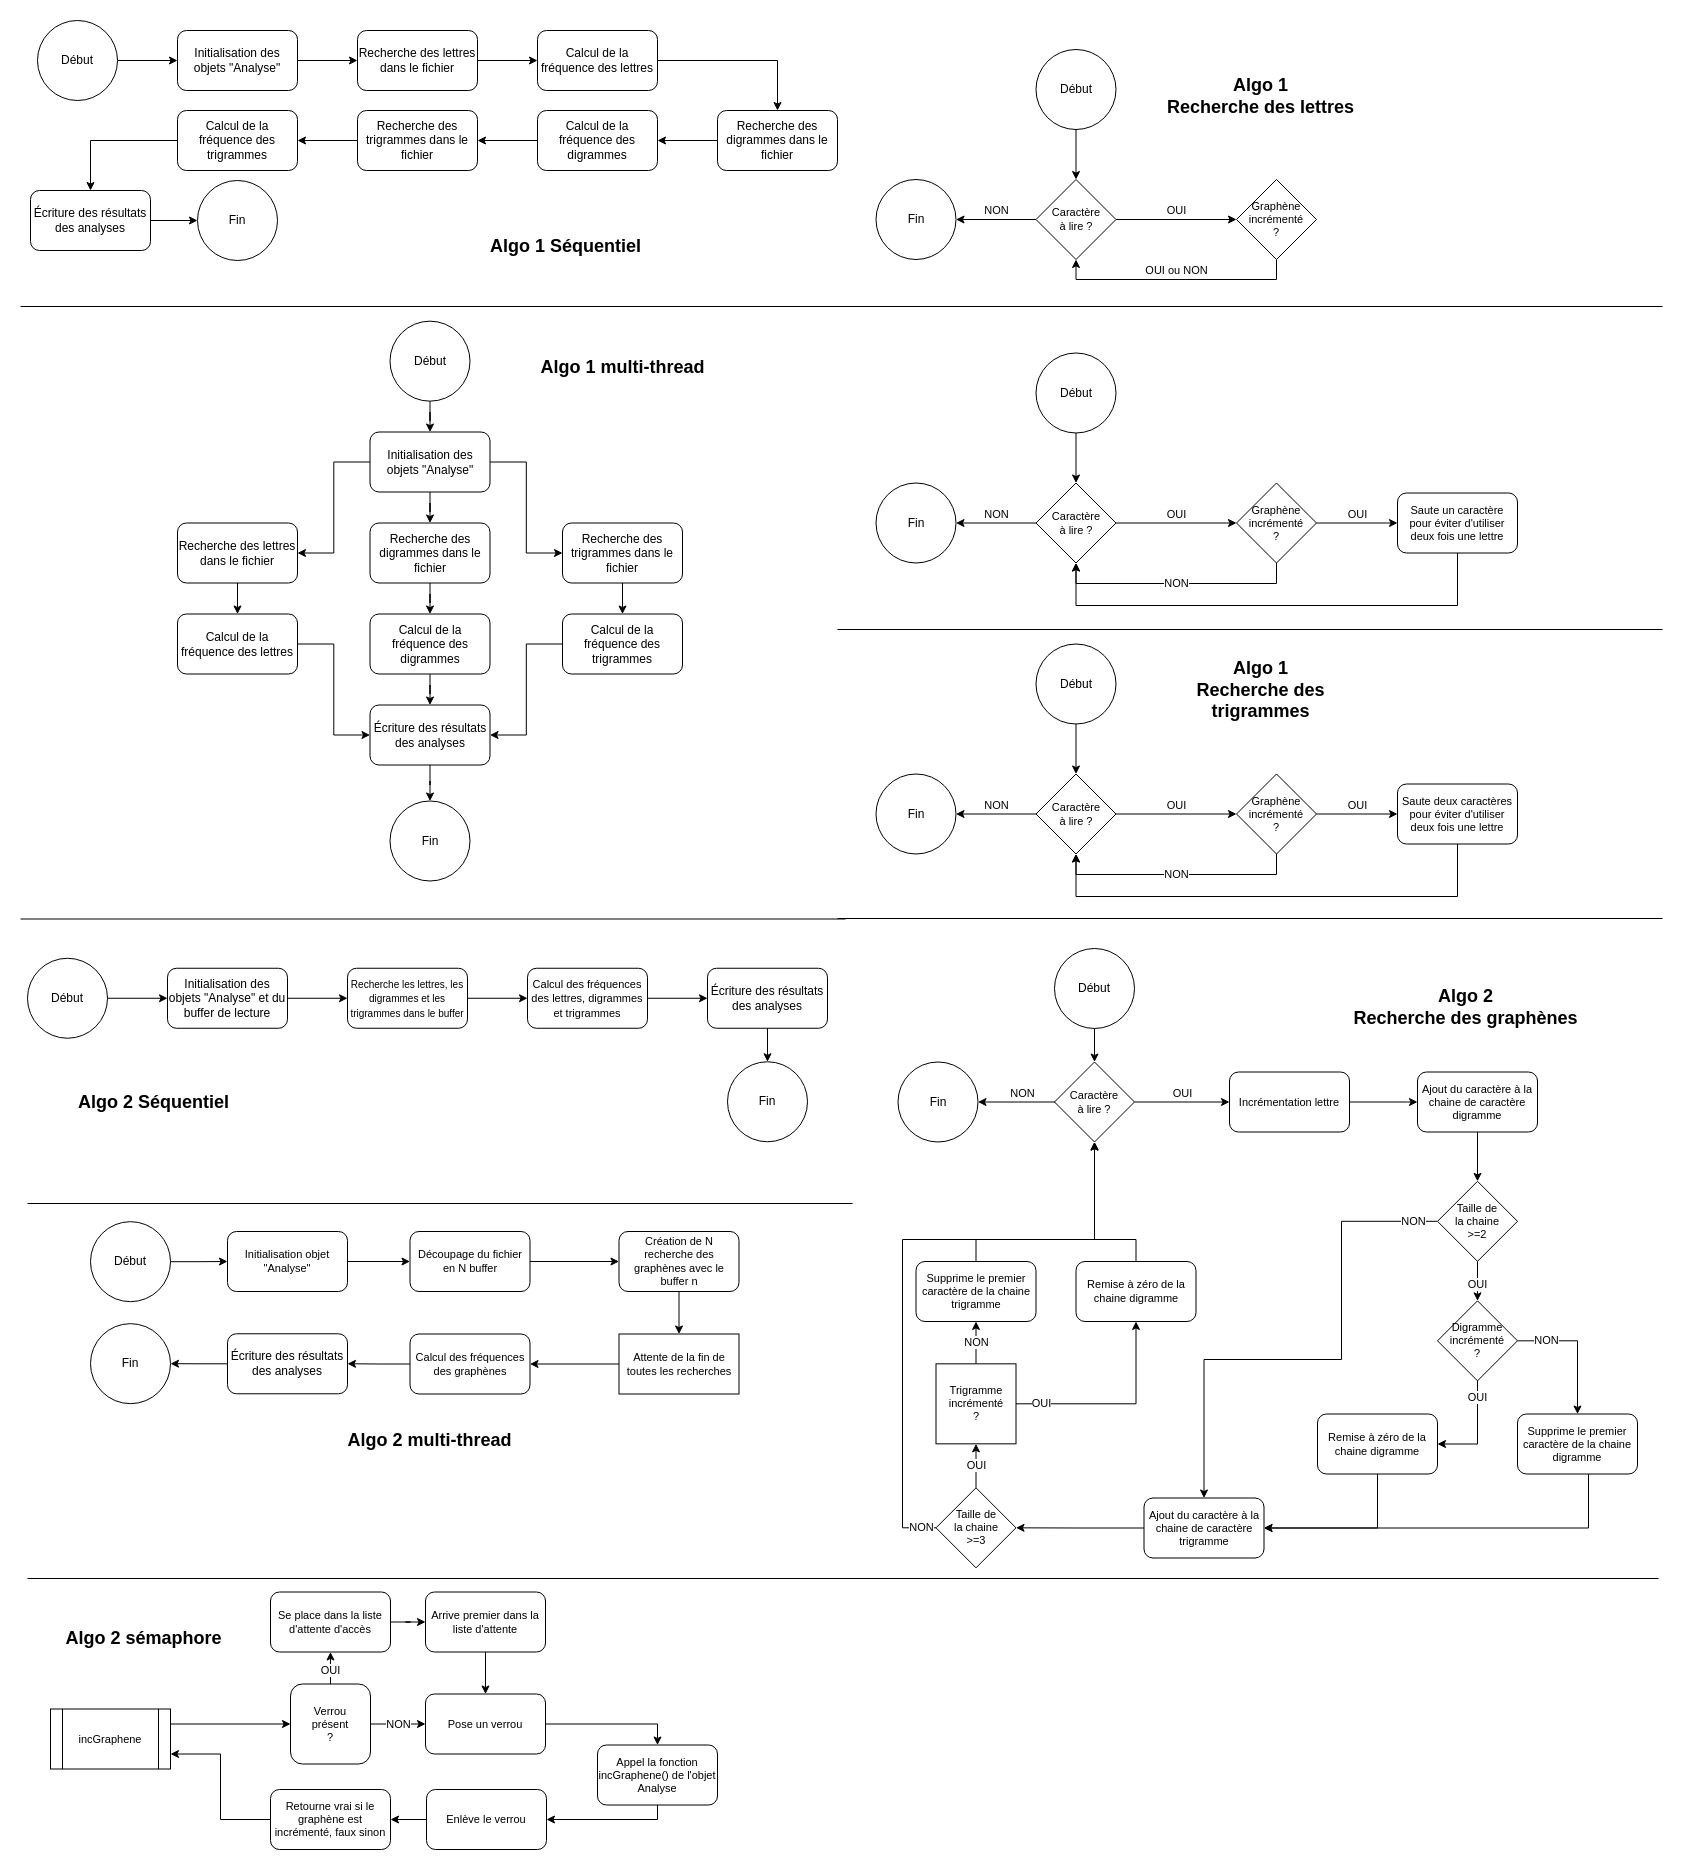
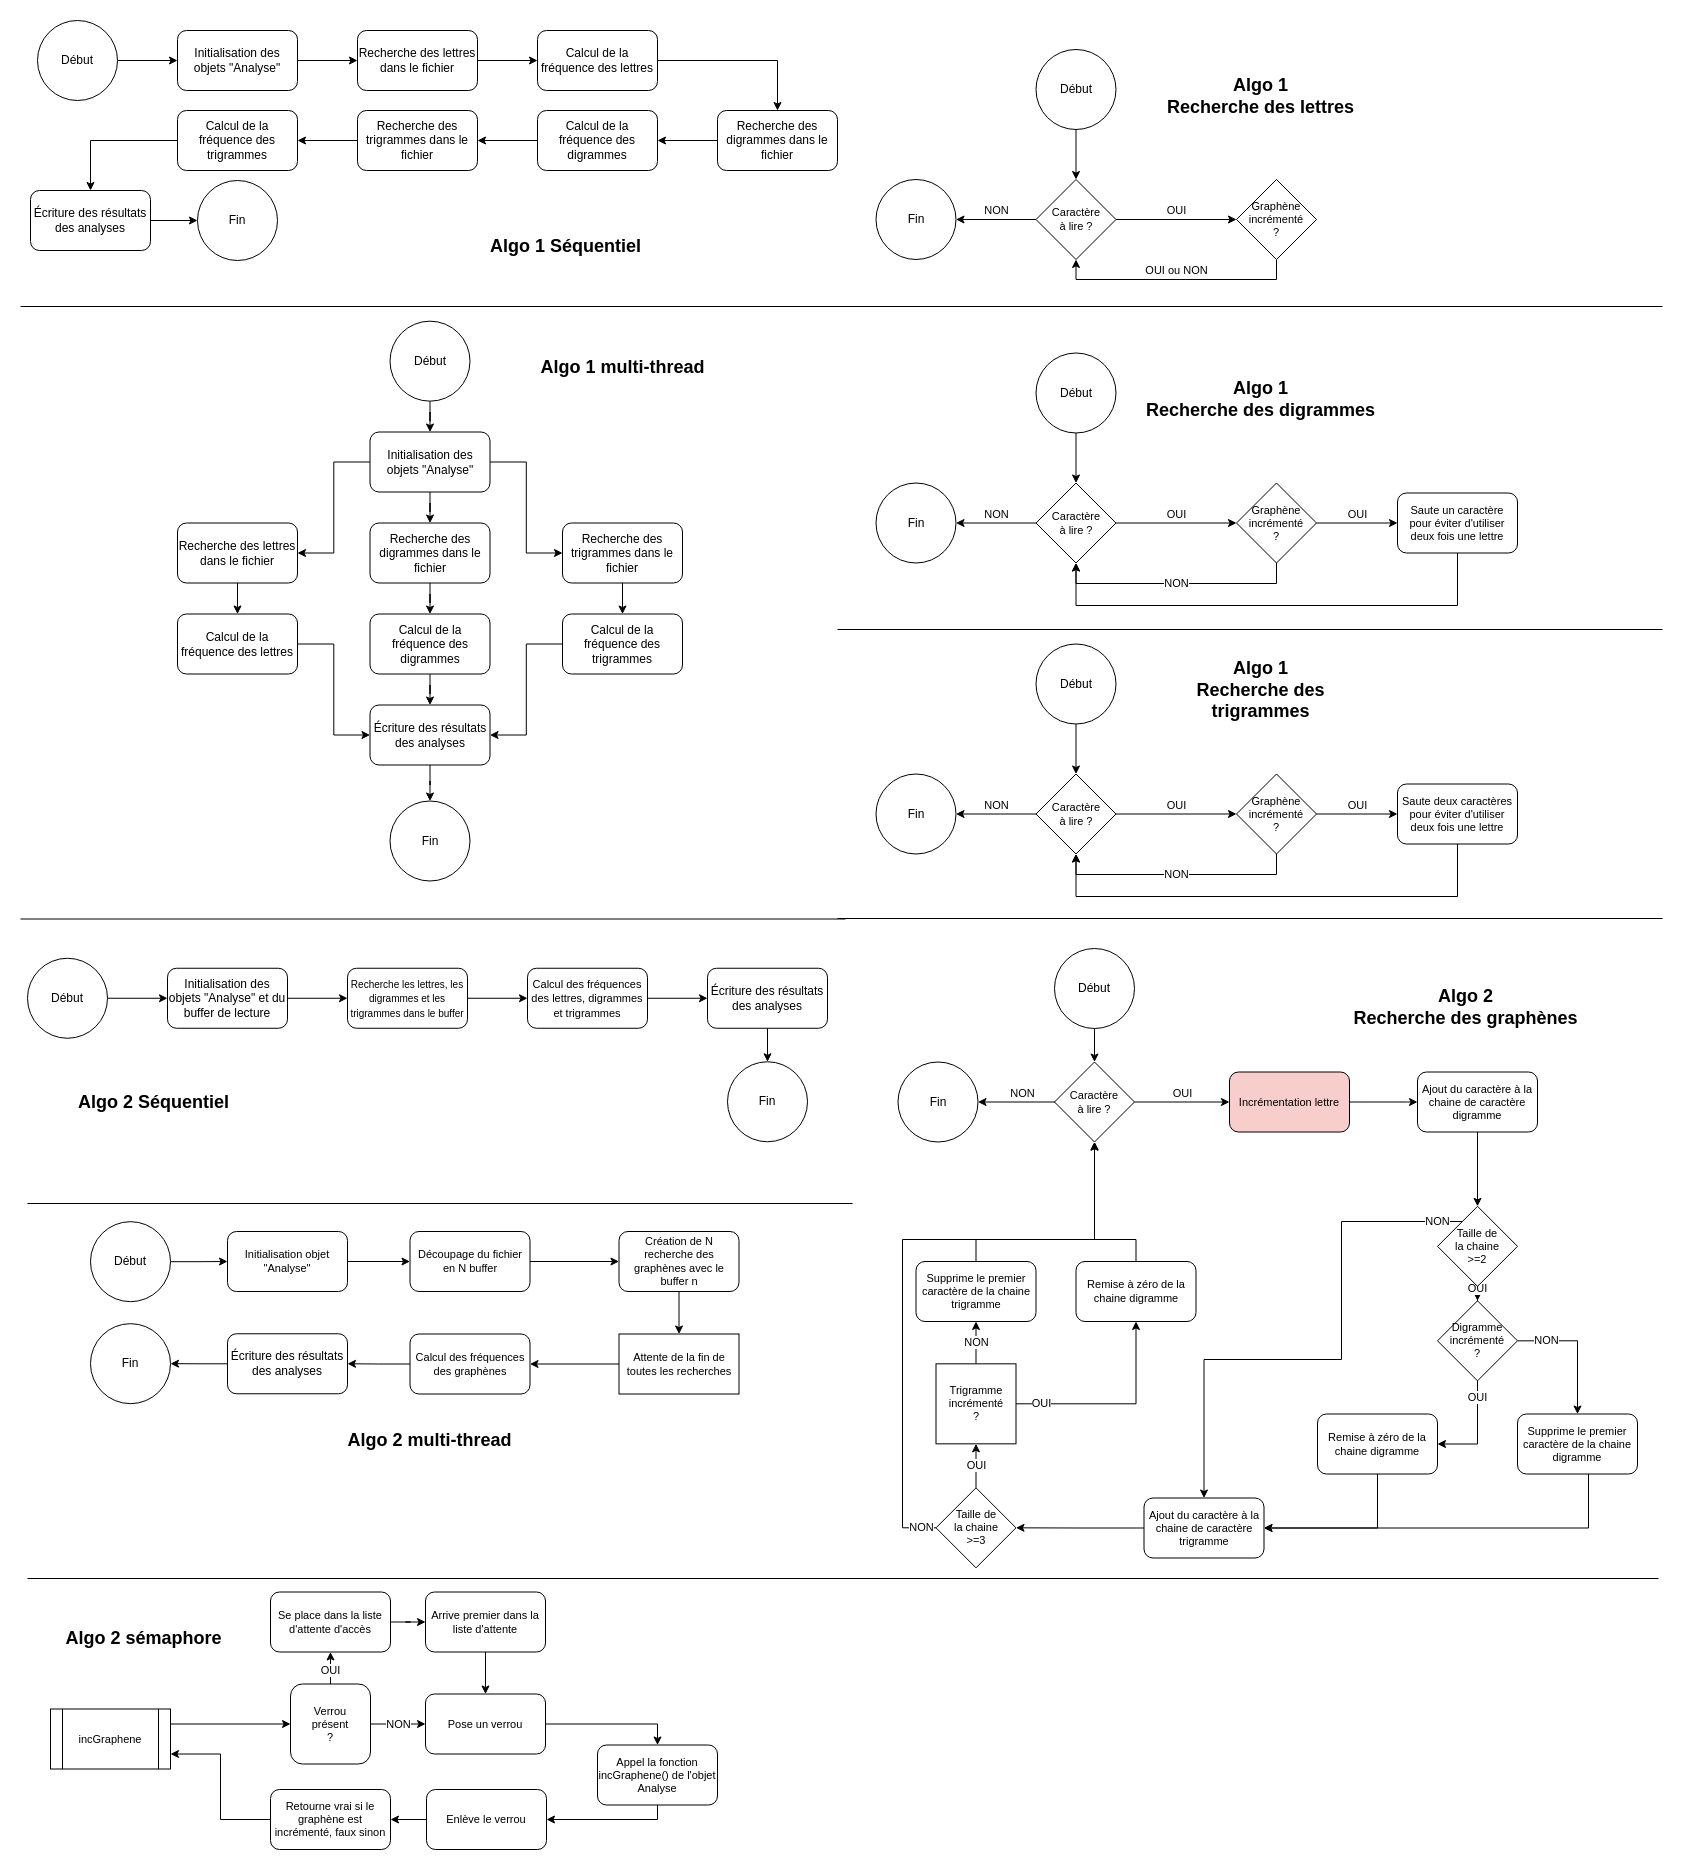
node "Algo 1 Recherche des digrammes": added
node "Incrémentation lettre": fillcolor #ffffff -> #f8cecc
node "Taille de la chaine >=2": moved (1478, 1221) -> (1478, 1246)
